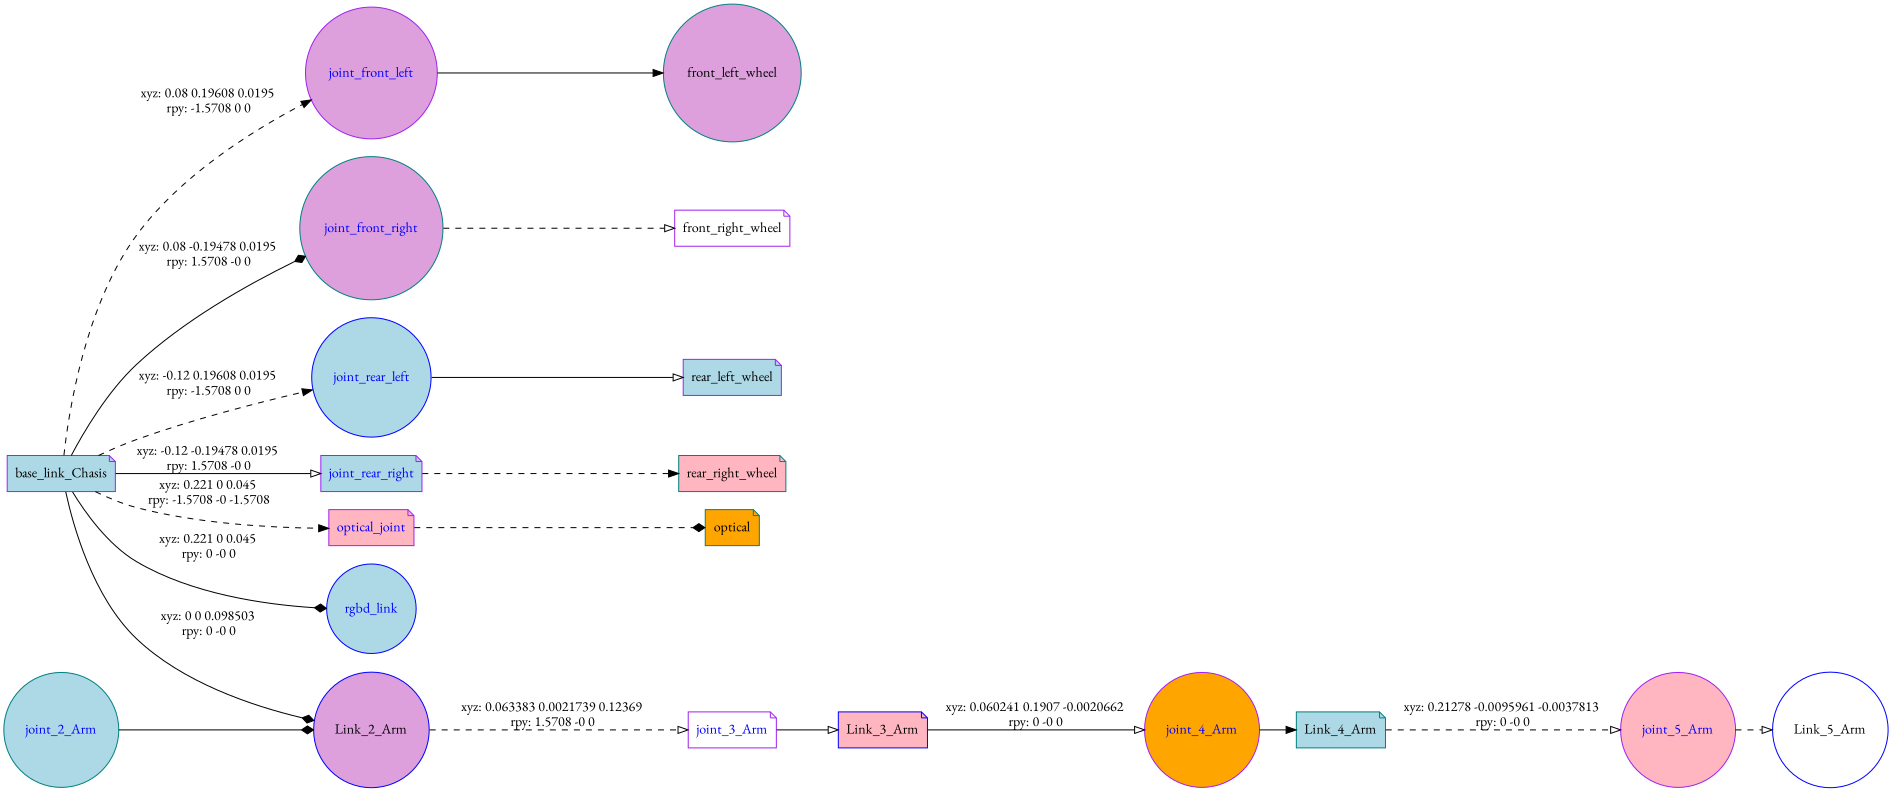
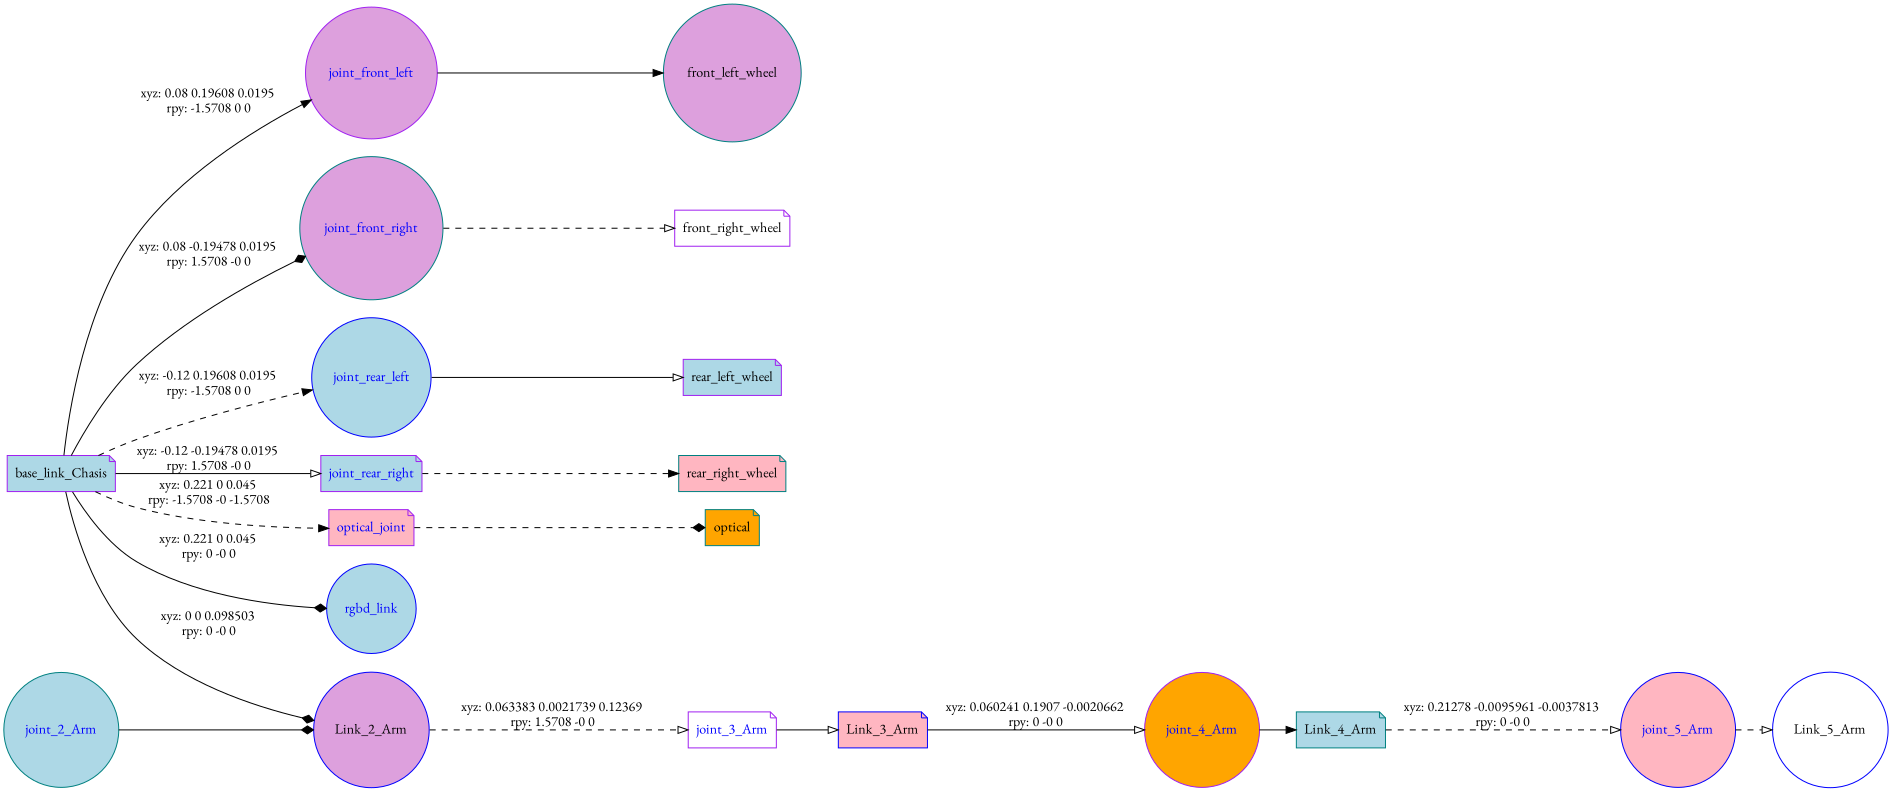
edge "base_link_Chasis" -> "joint_front_left": style dashed -> solid
node "joint_5_Arm": color purple -> blue
